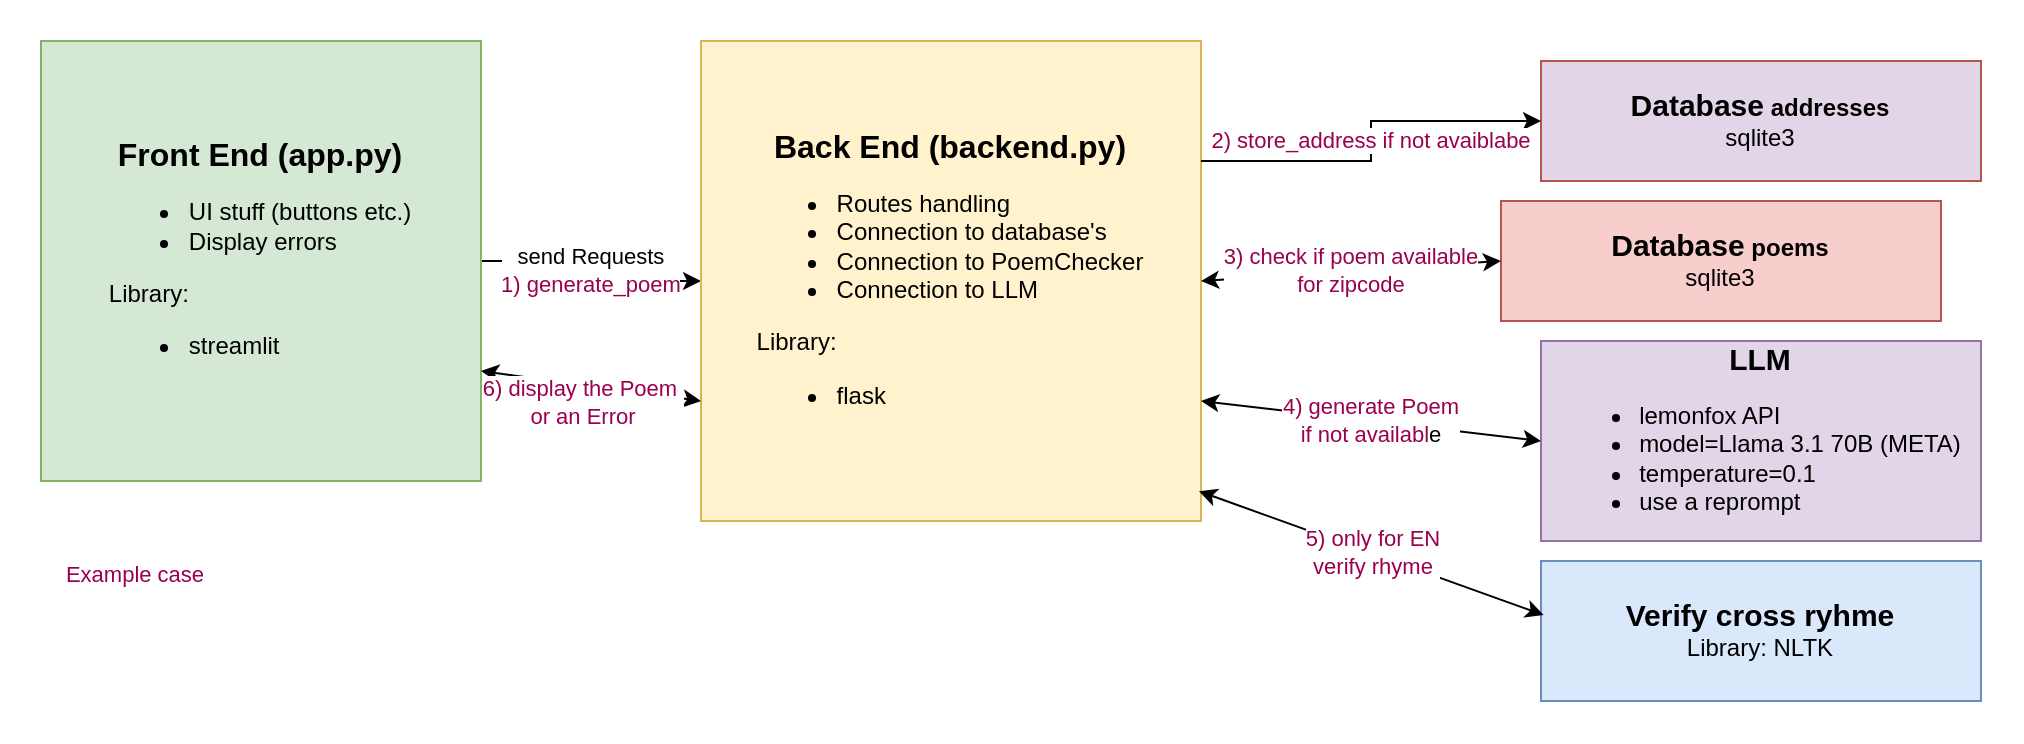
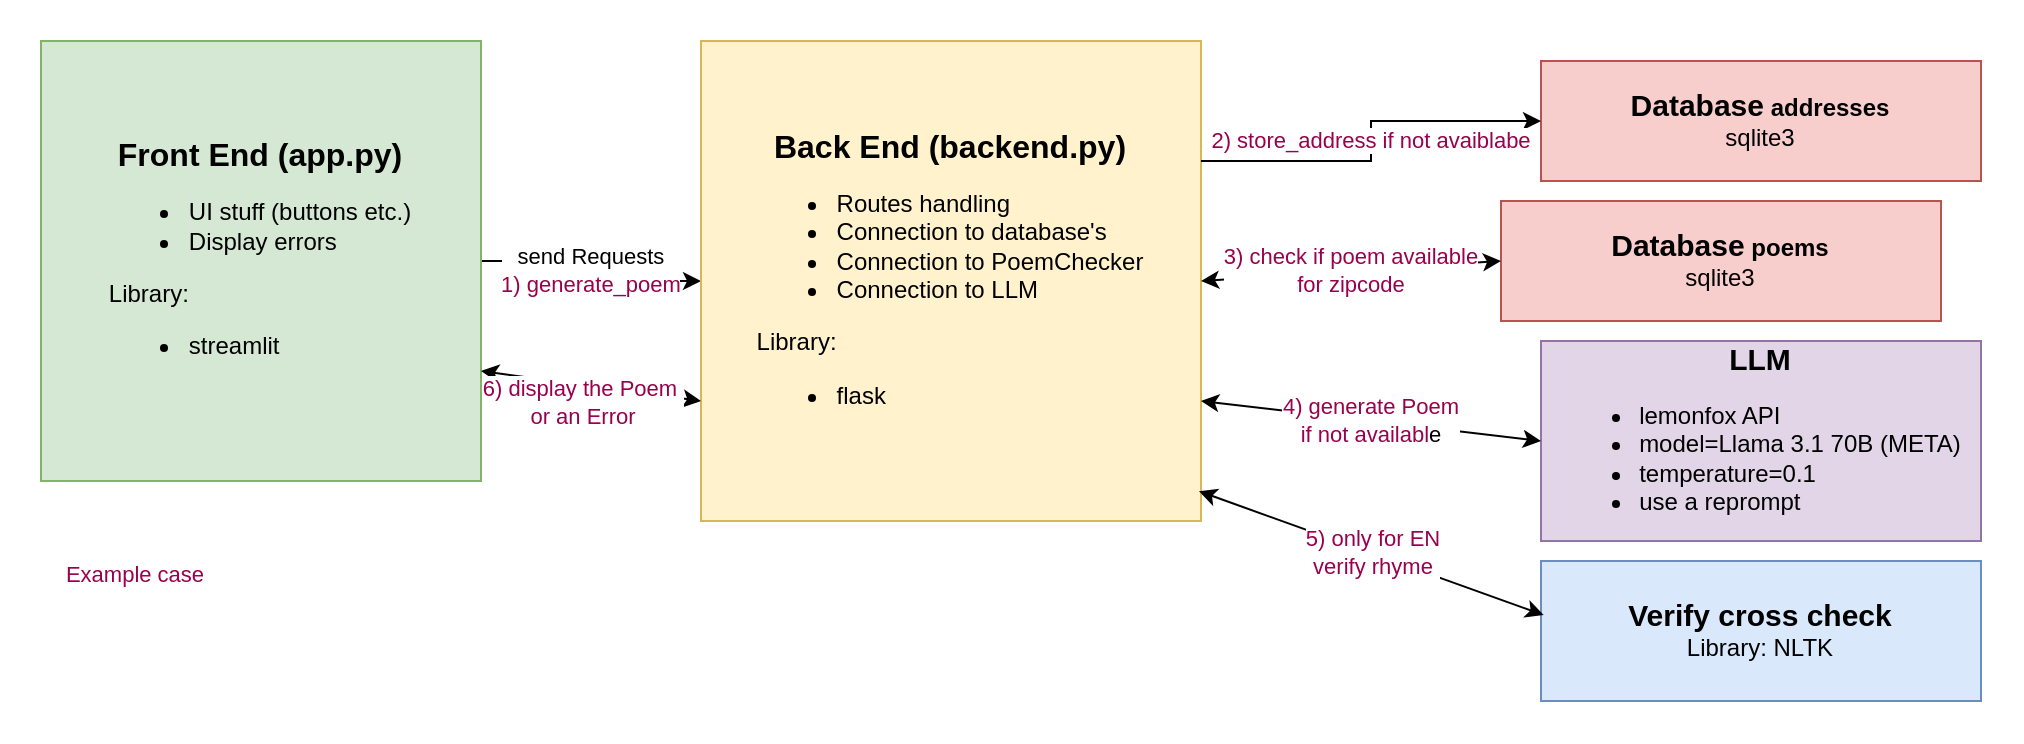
node "Database addresses sqlite3": fillcolor #e1d5e7 -> #f8cecc
node "Verify cross ryhme Library: NLTK": label "Verify cross ryhme Library: NLTK" -> "Verify cross check Library: NLTK"
